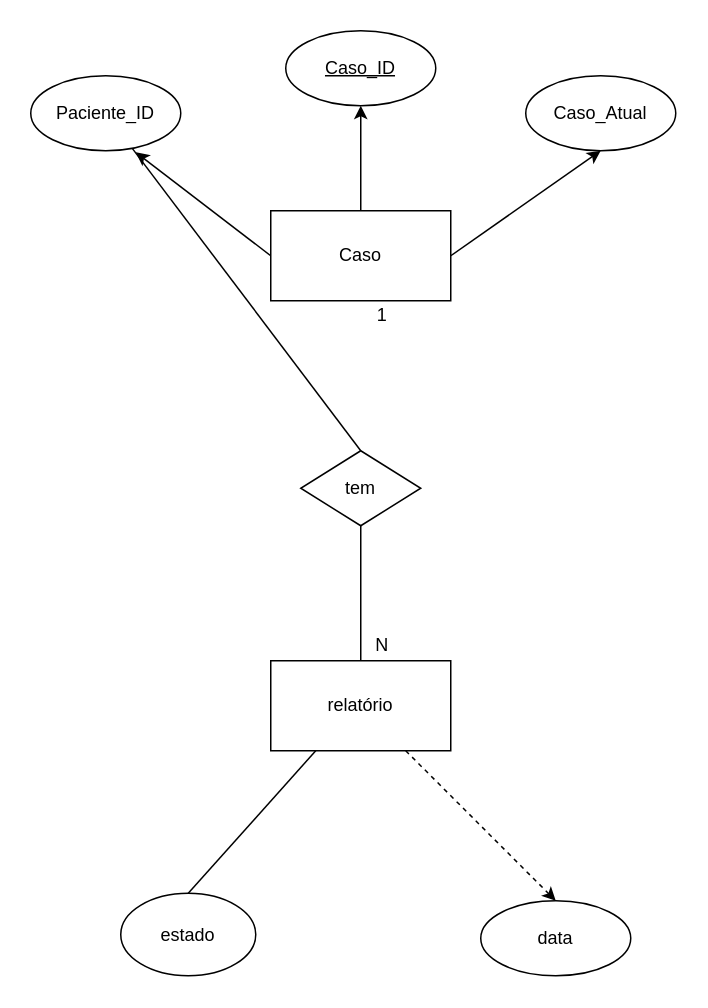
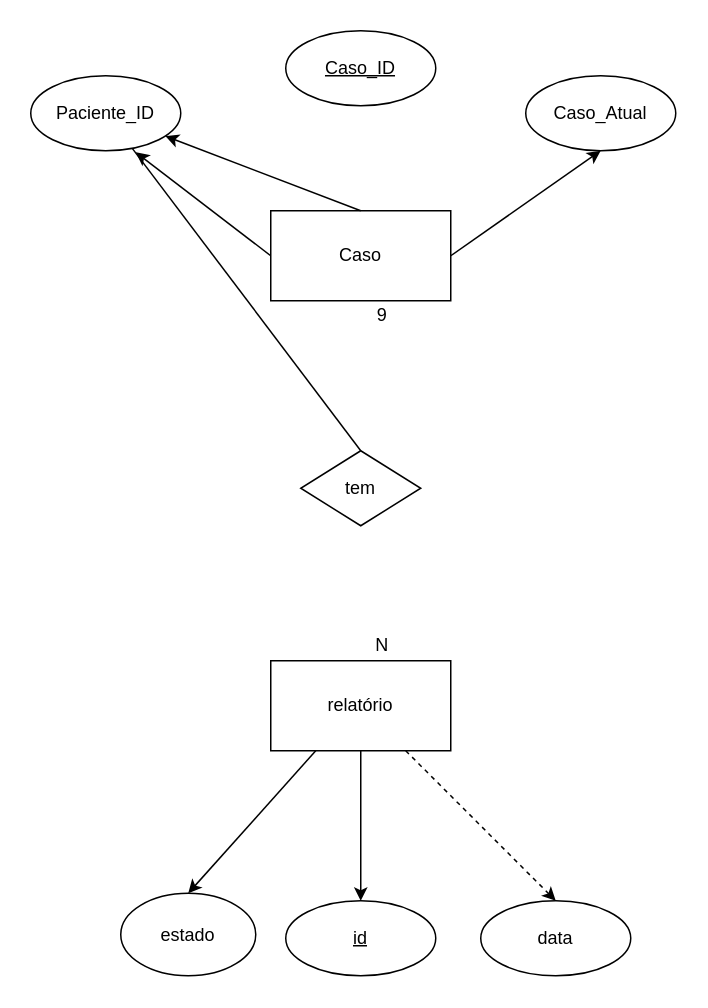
edge "Caso" -> "Caso_ID": now "Caso" -> "Paciente_ID"
node "1": label "1" -> "9"
edge "tem" -- "relatório": removed
edge "relatório" -> "id": added
edge "relatório" -- "estado": arrowhead none -> classic
node "id": added
